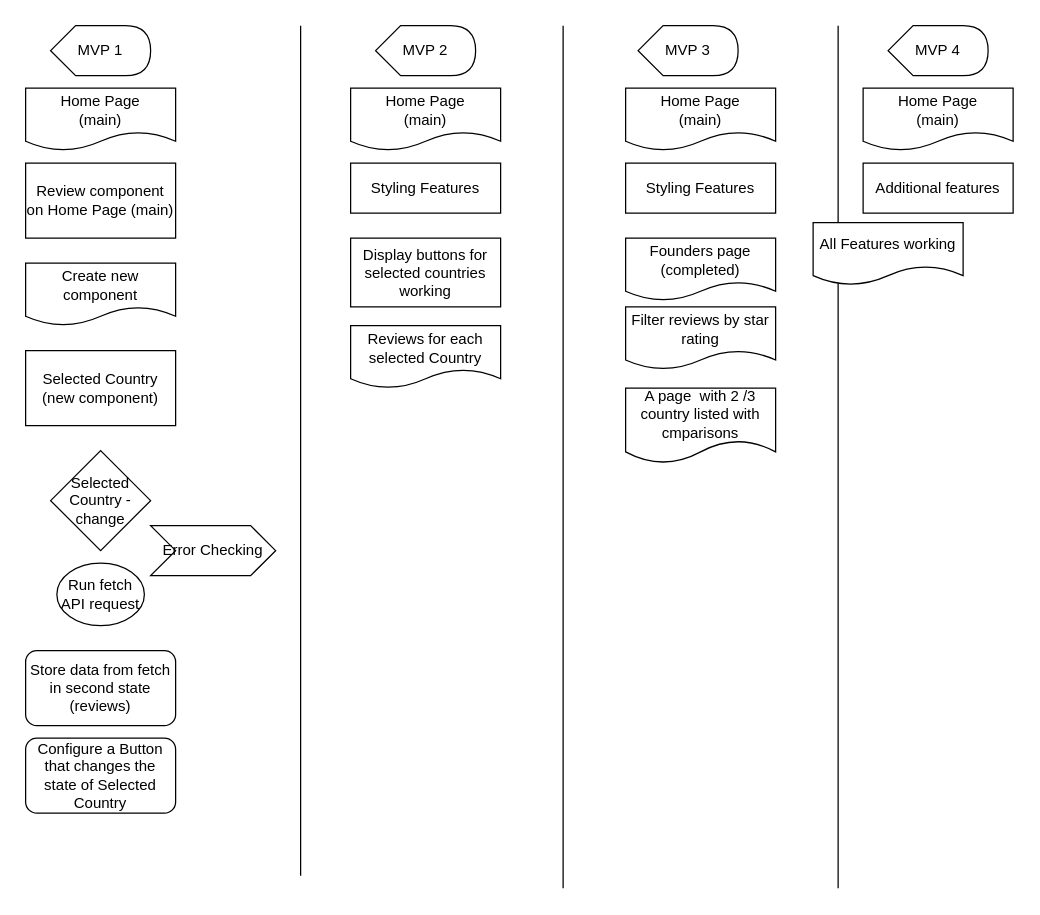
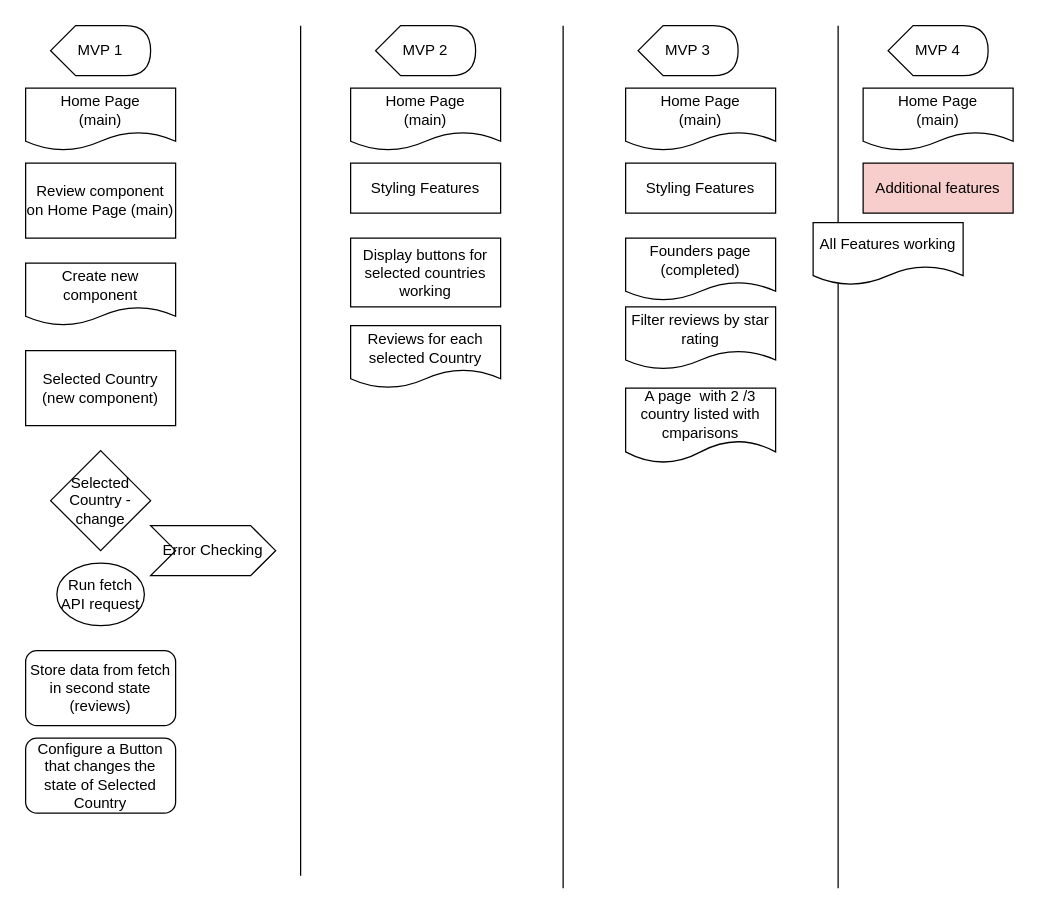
node "Additional features": fillcolor #ffffff -> #f8cecc
